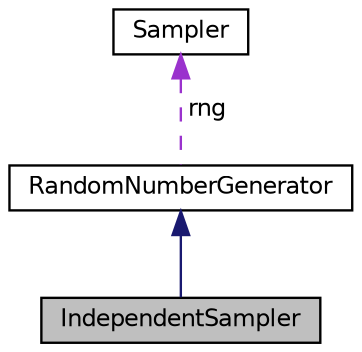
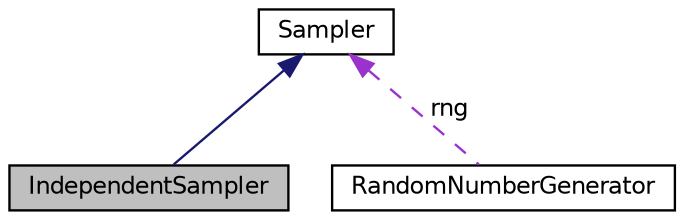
edge "IndependentSampler" -> "RandomNumberGenerator": now "IndependentSampler" -> "Sampler"
